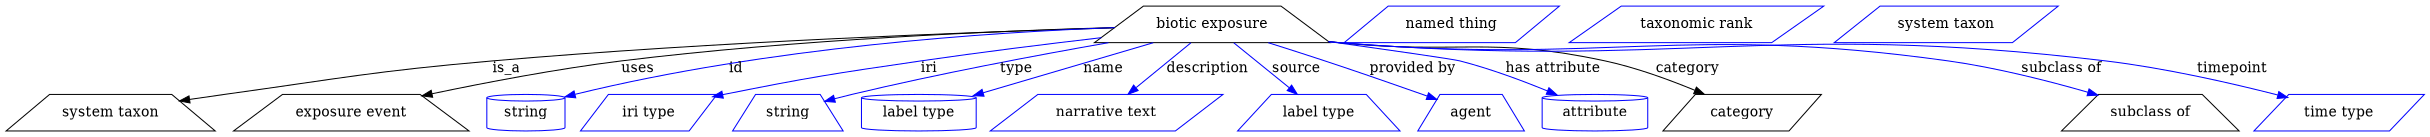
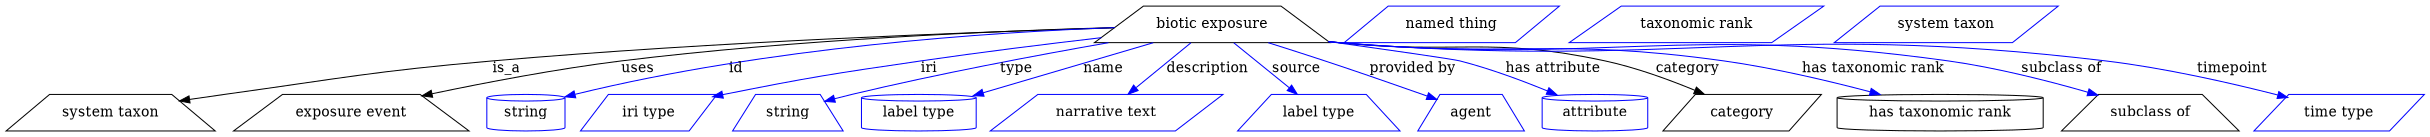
node "has taxonomic rank": added
